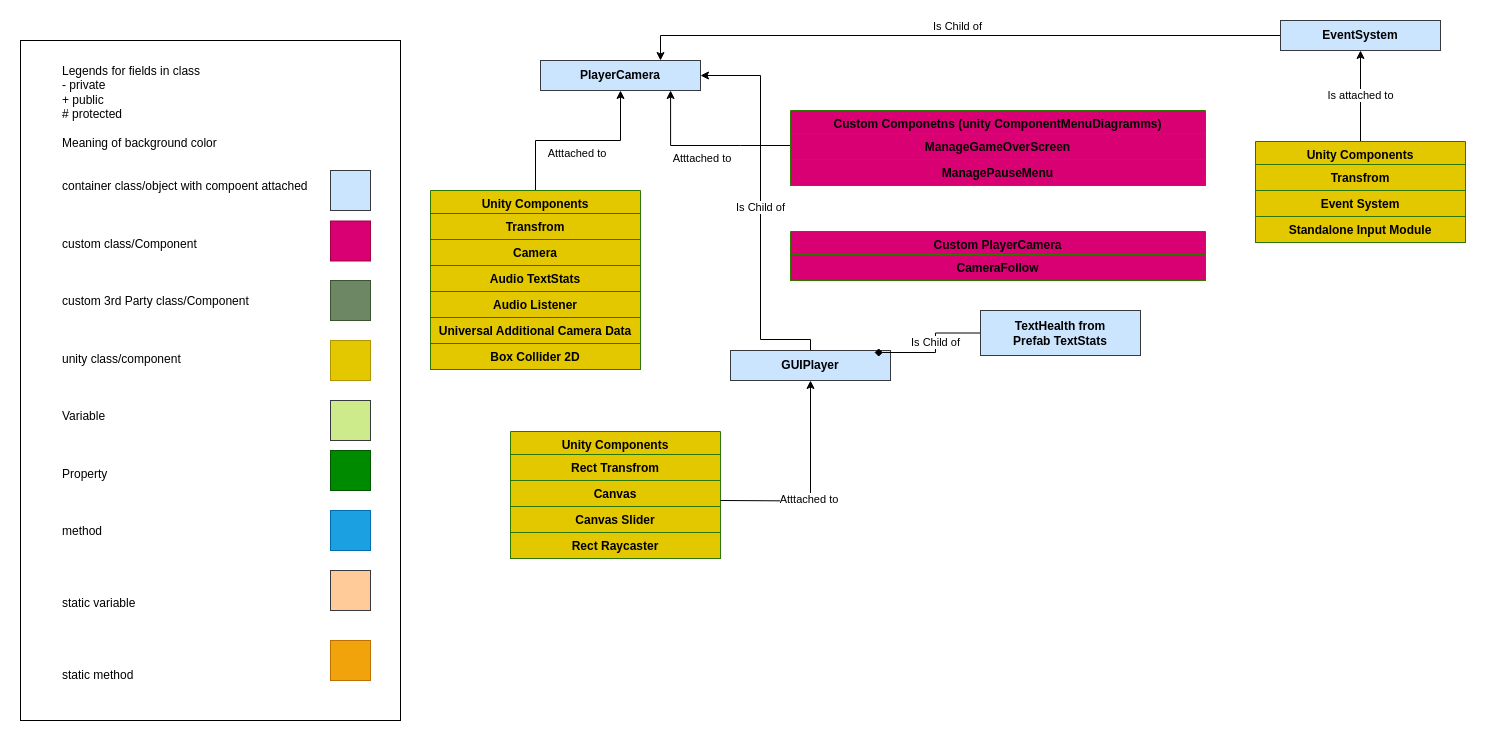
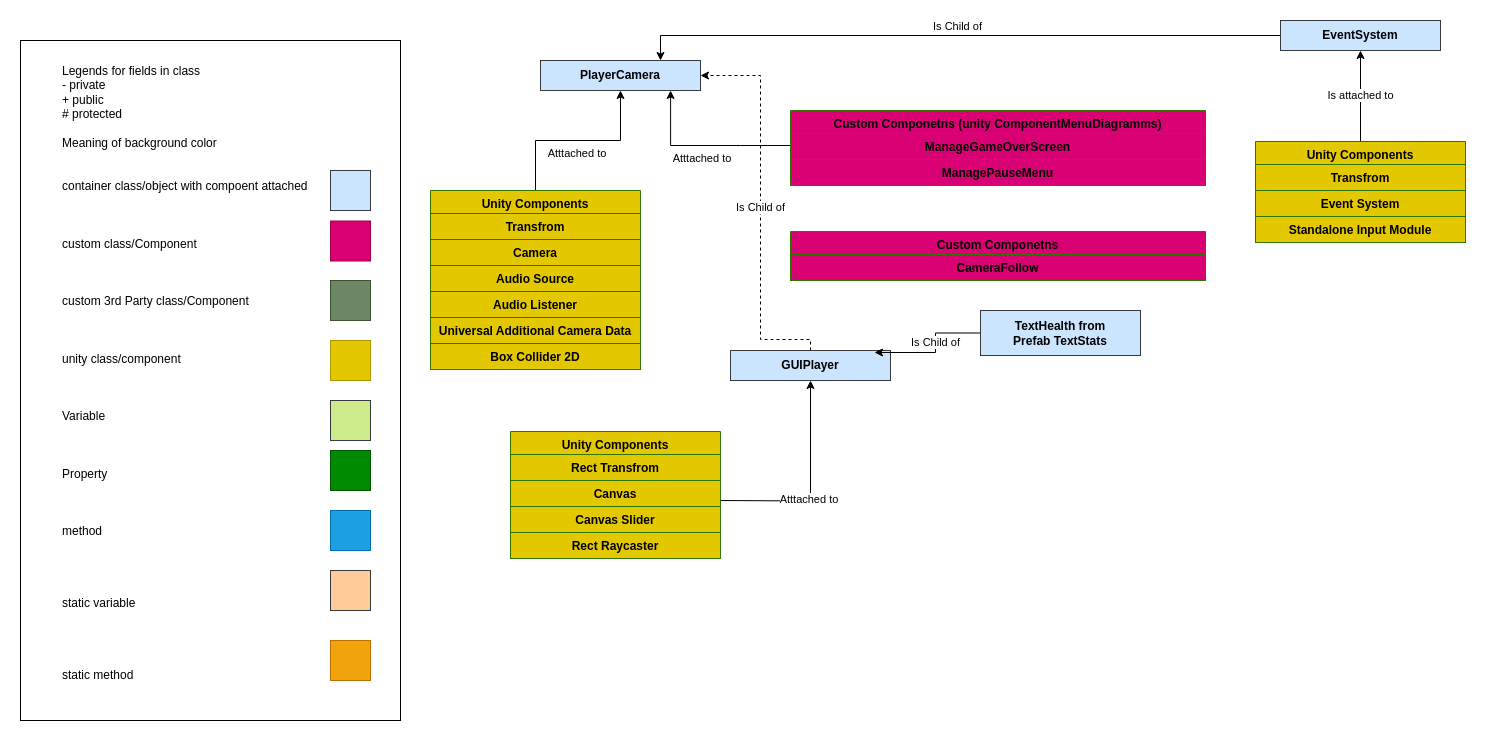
node "Custom PlayerCamera": label "Custom PlayerCamera" -> "Custom Componetns"
node "Audio TextStats": label "Audio TextStats" -> "Audio Source"
edge "GUIPlayer" -> "PlayerCamera": style solid -> dashed
edge "TextHealth from Prefab TextStats" -> "GUIPlayer": arrowhead diamond -> classic
